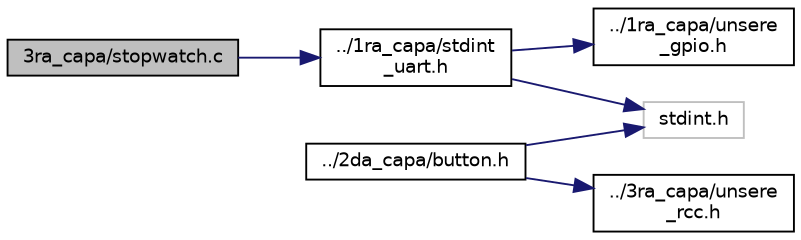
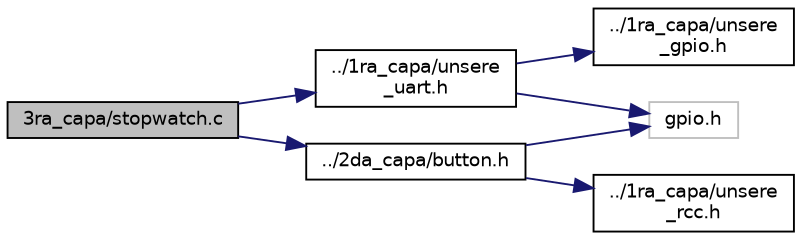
node "../1ra_capa/stdint _uart.h": label "../1ra_capa/stdint _uart.h" -> "../1ra_capa/unsere _uart.h"
node "stdint.h": label "stdint.h" -> "gpio.h"
edge "3ra_capa/stopwatch.c" -> "../2da_capa/button.h": added
node "../3ra_capa/unsere _rcc.h": label "../3ra_capa/unsere _rcc.h" -> "../1ra_capa/unsere _rcc.h"
